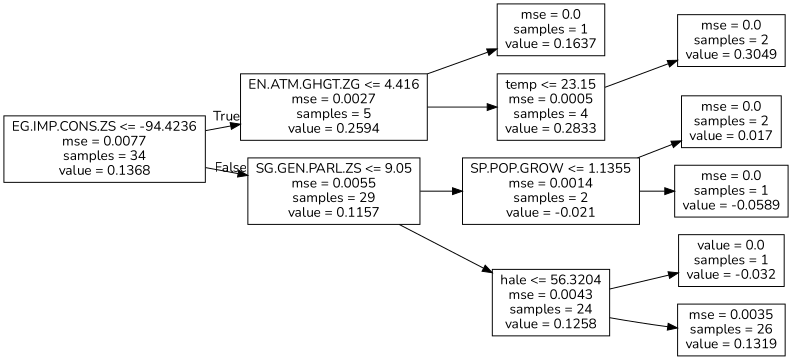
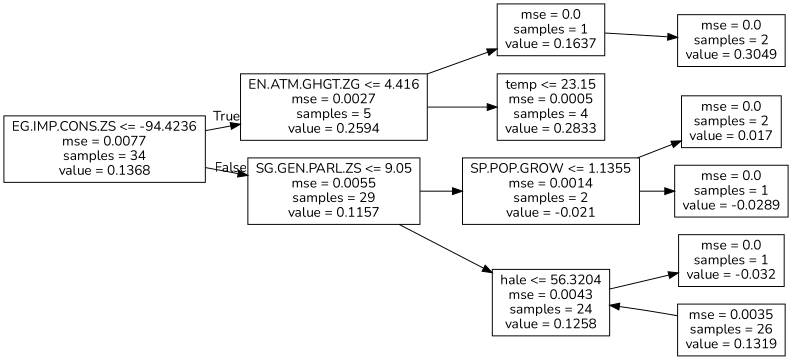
edge "temp <= 23.15 mse = 0.0005 samples = 4 value = 0.2833" -> "mse = 0.0 samples = 2 value = 0.3049": now "mse = 0.0 samples = 1 value = 0.1637" -> "mse = 0.0 samples = 2 value = 0.3049"
node "mse = 0.0 samples = 1 value = -0.0589": label "mse = 0.0 samples = 1 value = -0.0589" -> "mse = 0.0 samples = 1 value = -0.0289"
node "value = 0.0 samples = 1 value = -0.032": label "value = 0.0 samples = 1 value = -0.032" -> "mse = 0.0 samples = 1 value = -0.032"
edge "hale <= 56.3204 mse = 0.0043 samples = 24 value = 0.1258" -> "mse = 0.0035 samples = 26 value = 0.1319": reversed
